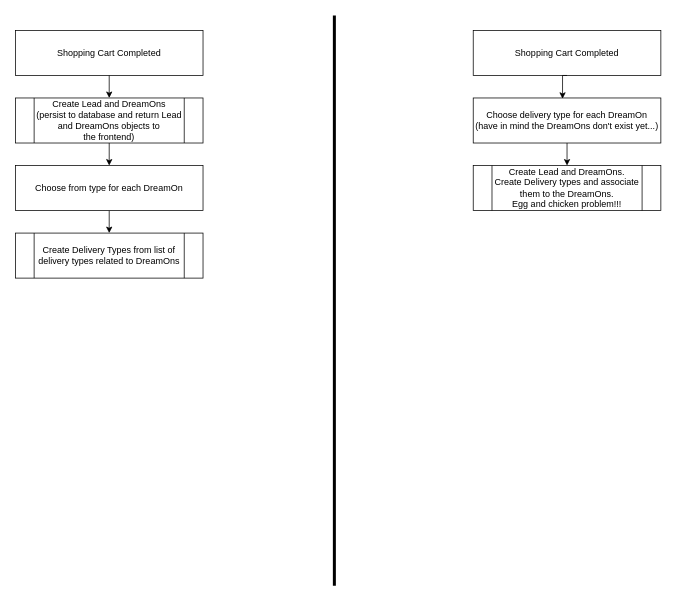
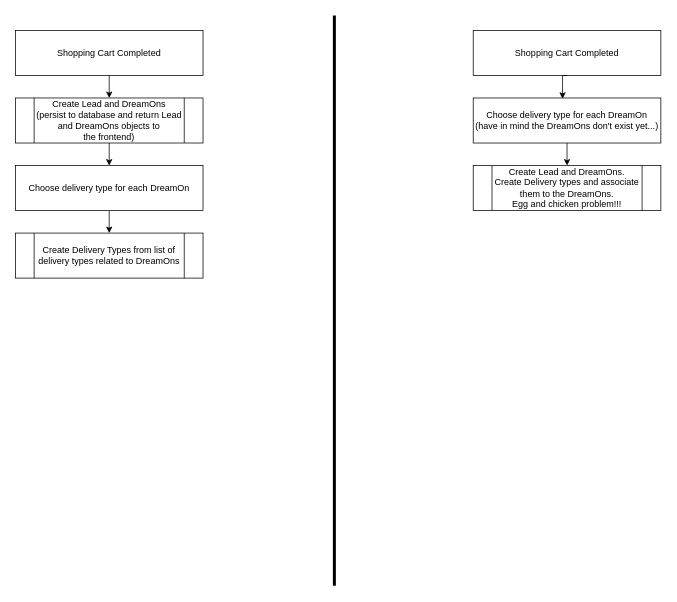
node "Choose from type for each DreamOn": label "Choose from type for each DreamOn" -> "Choose delivery type for each DreamOn"
